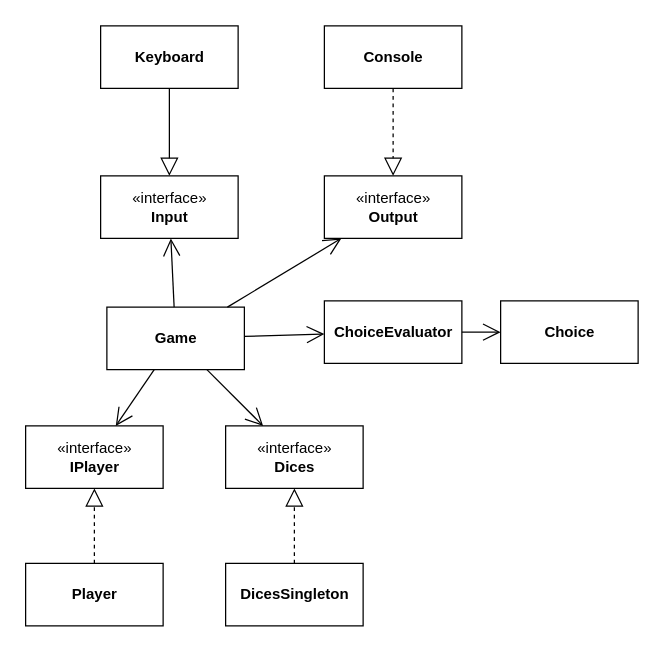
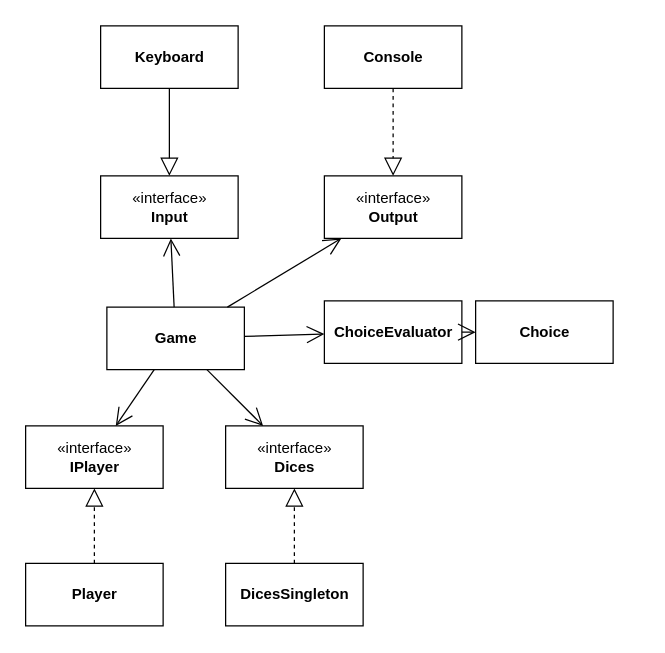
node "Choice": moved (569, 332) -> (544, 332)
